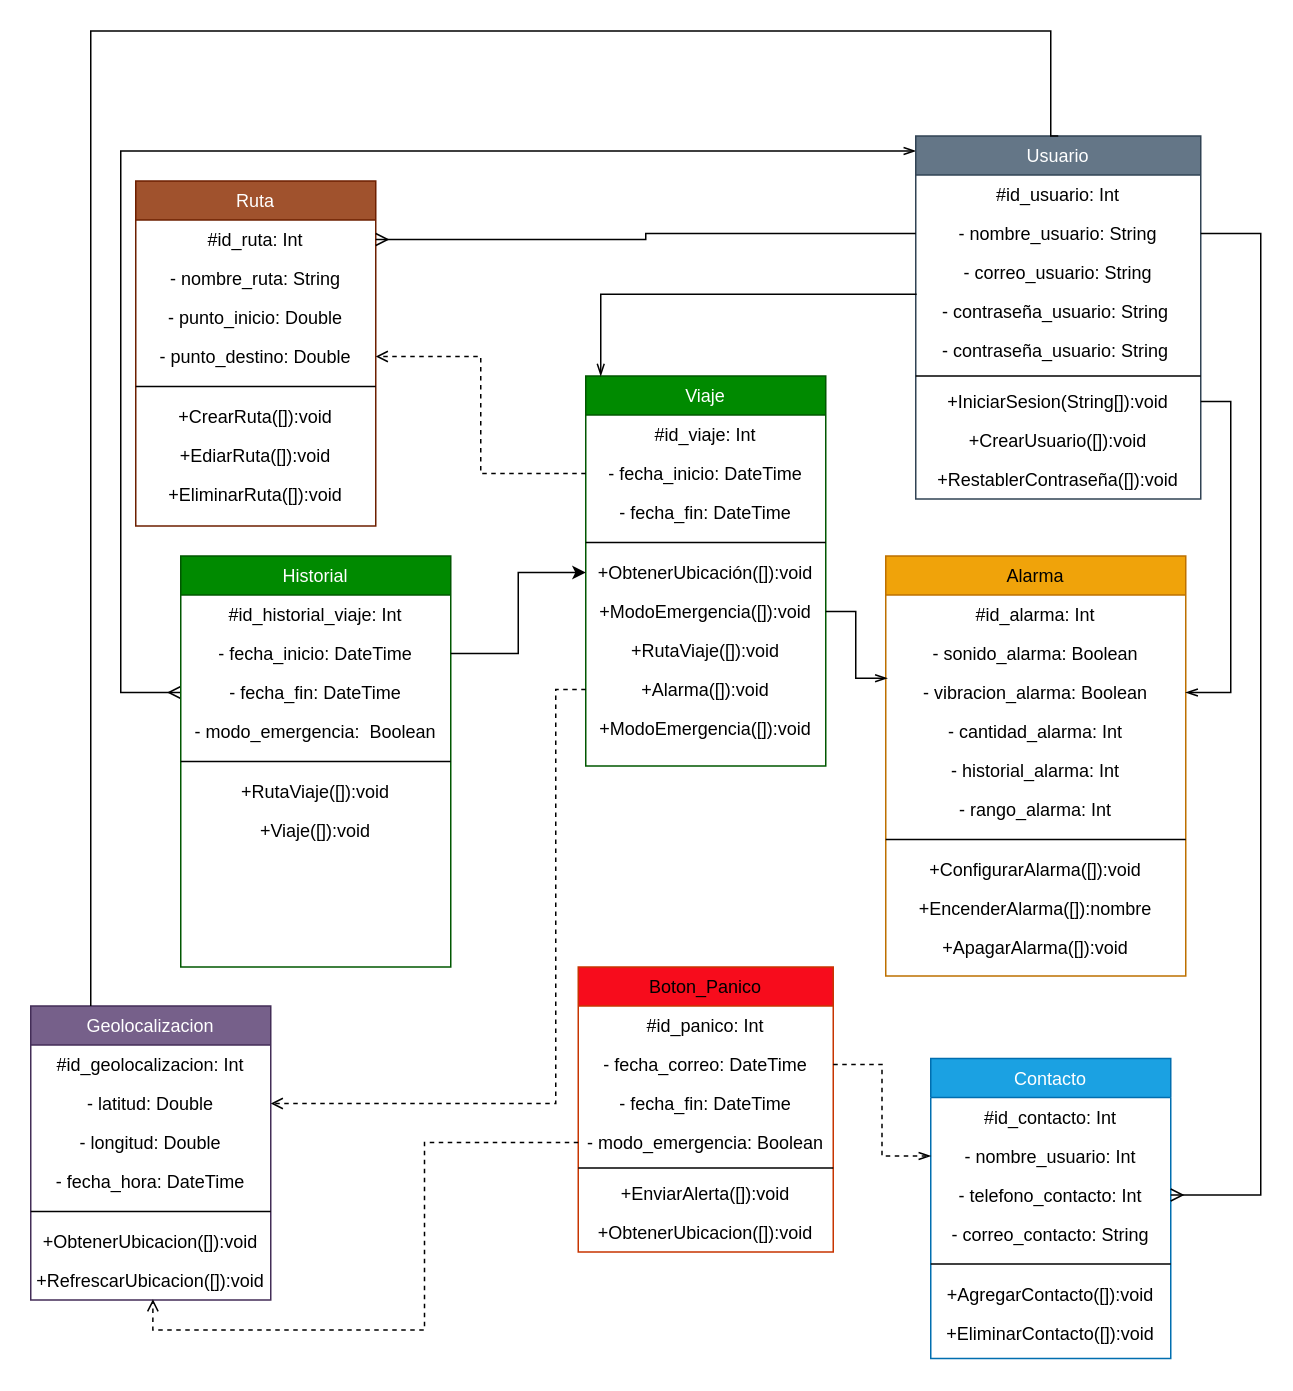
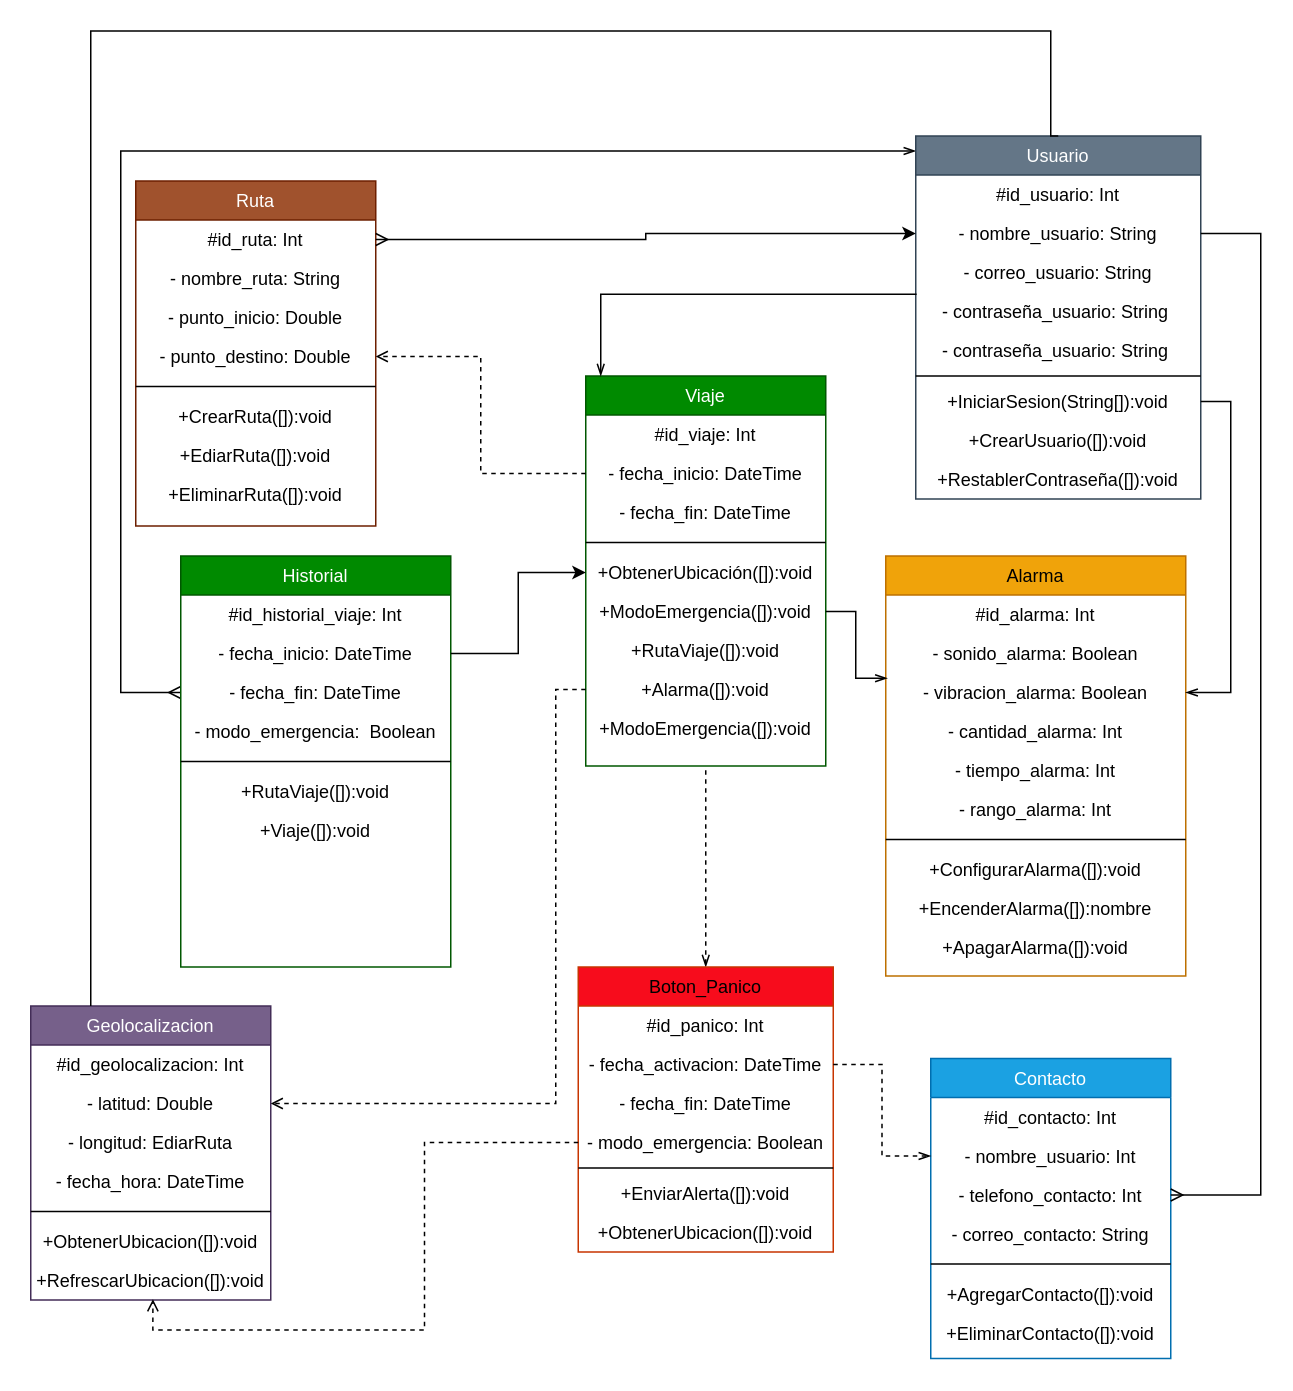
edge "- nombre_usuario: String" -> "#id_ruta: Int": arrowhead none -> classic
node "- historial_alarma: Int": label "- historial_alarma: Int" -> "- tiempo_alarma: Int"
edge "Viaje" -> "Boton_Panico": added
node "- fecha_correo: DateTime": label "- fecha_correo: DateTime" -> "- fecha_activacion: DateTime"
node "- longitud: Double": label "- longitud: Double" -> "- longitud: EdiarRuta"
